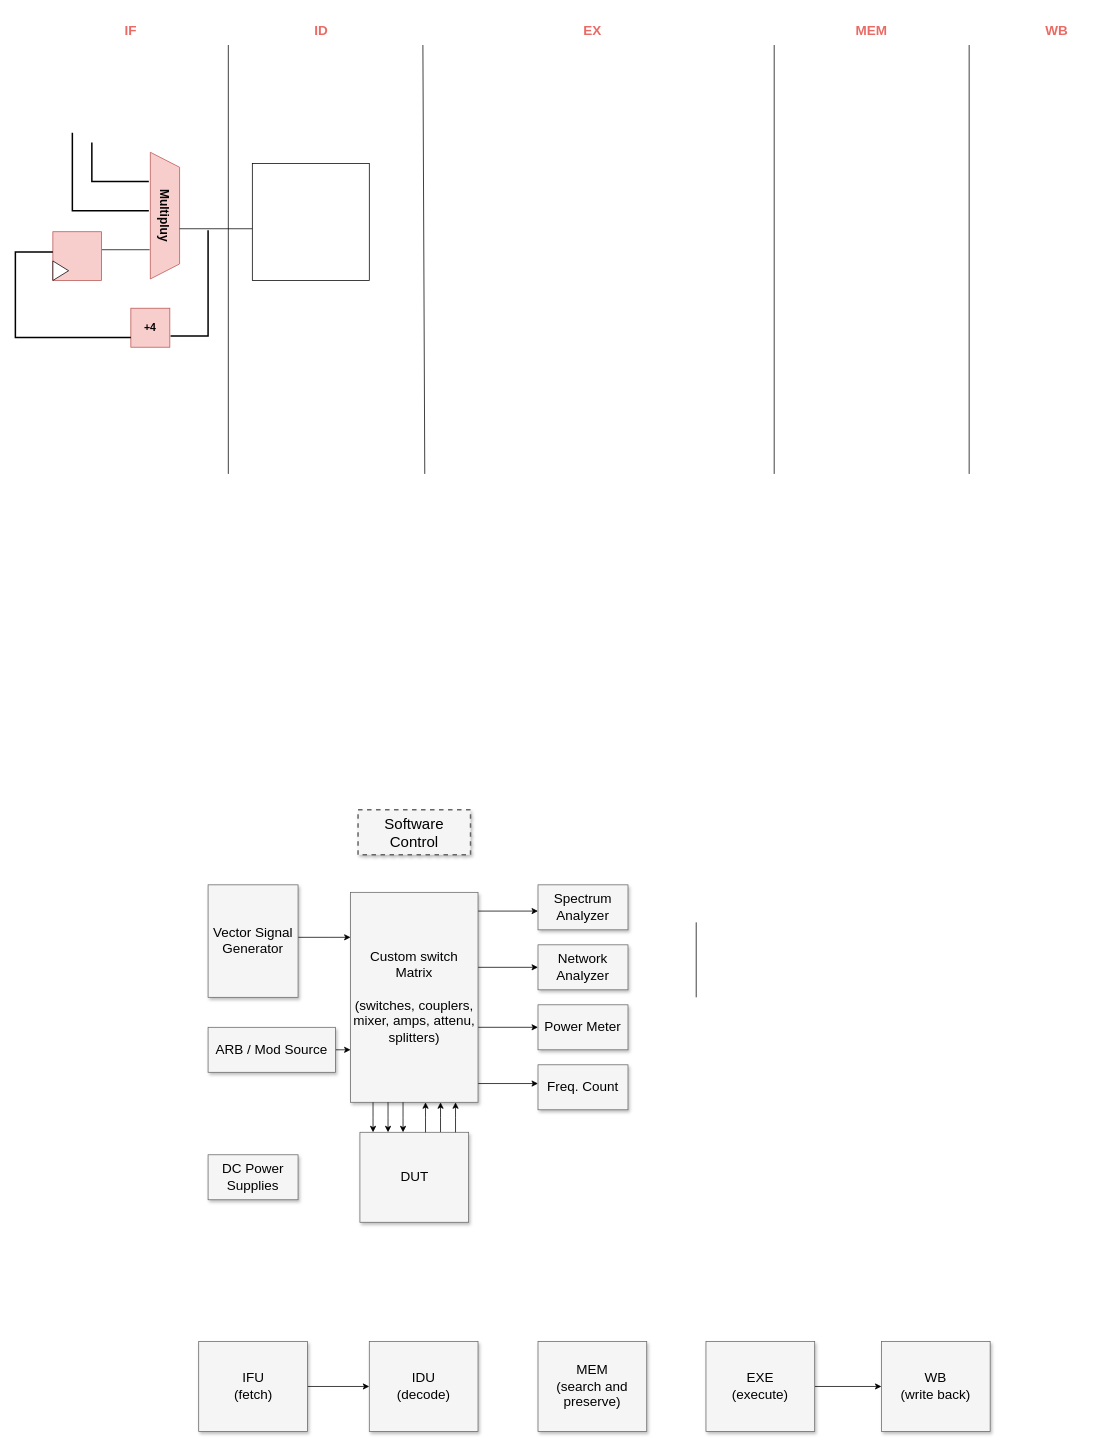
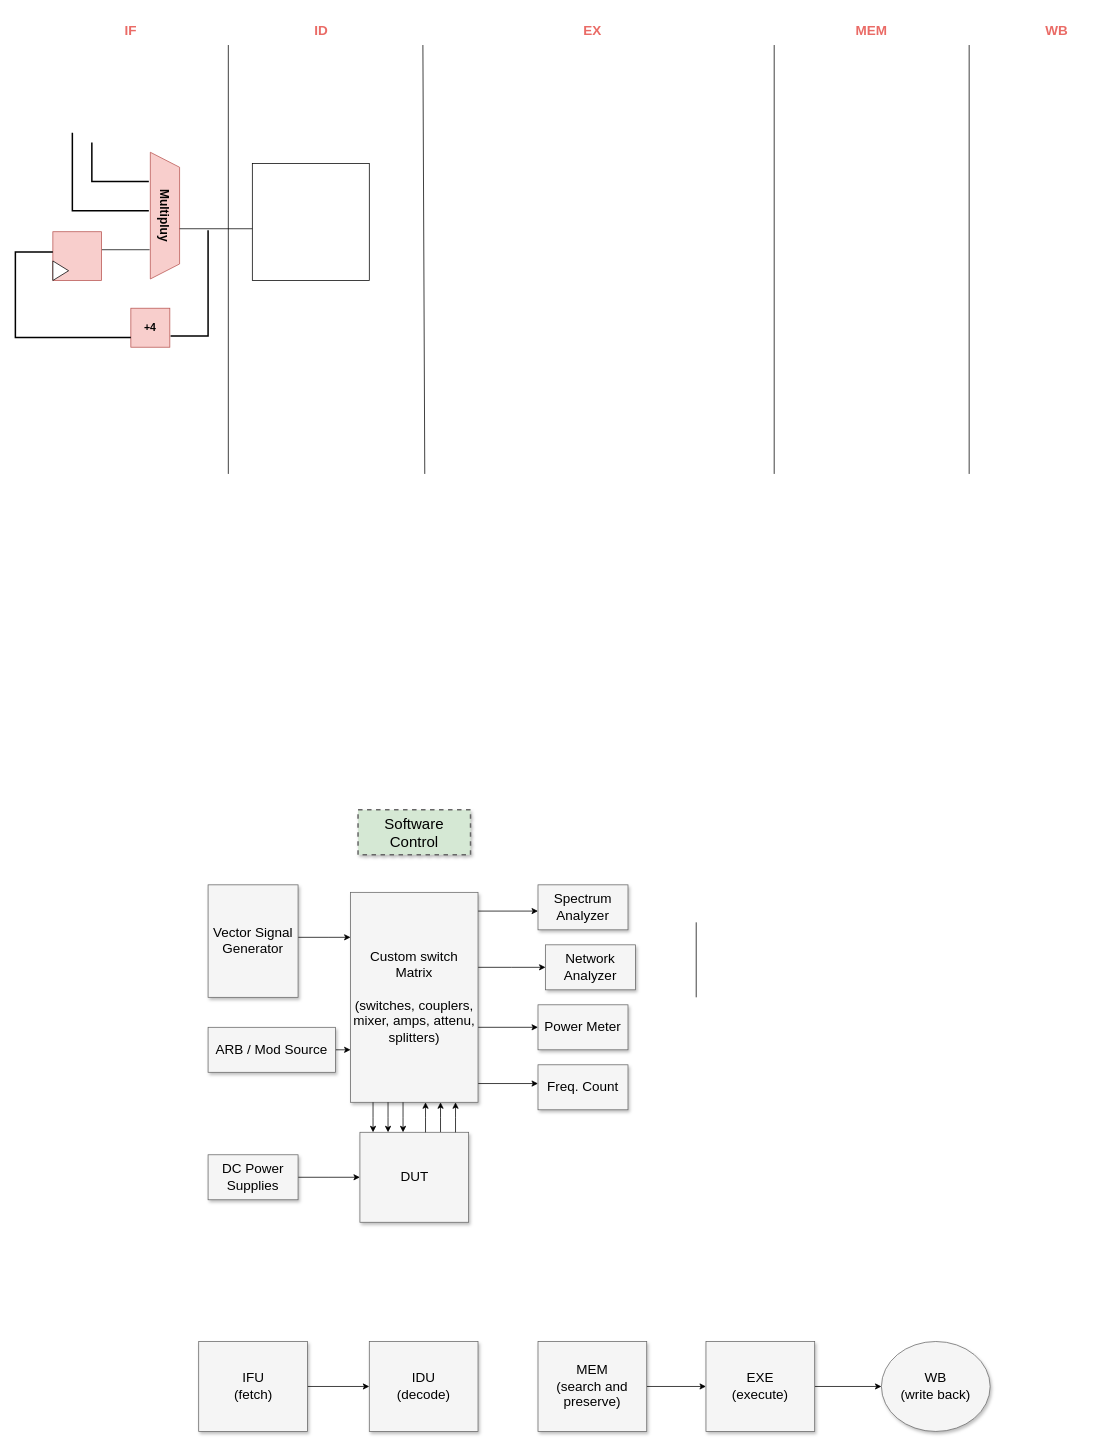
node "Software Control": fillcolor #f5f5f5 -> #d5e8d4
node "Network Analyzer": moved (583, 967) -> (591, 967)
edge "DC Power Supplies" -> "DUT": added
edge "MEM (search and preserve)" -> "EXE (execute)": added
node "WB (write back)": shape rectangle -> ellipse
